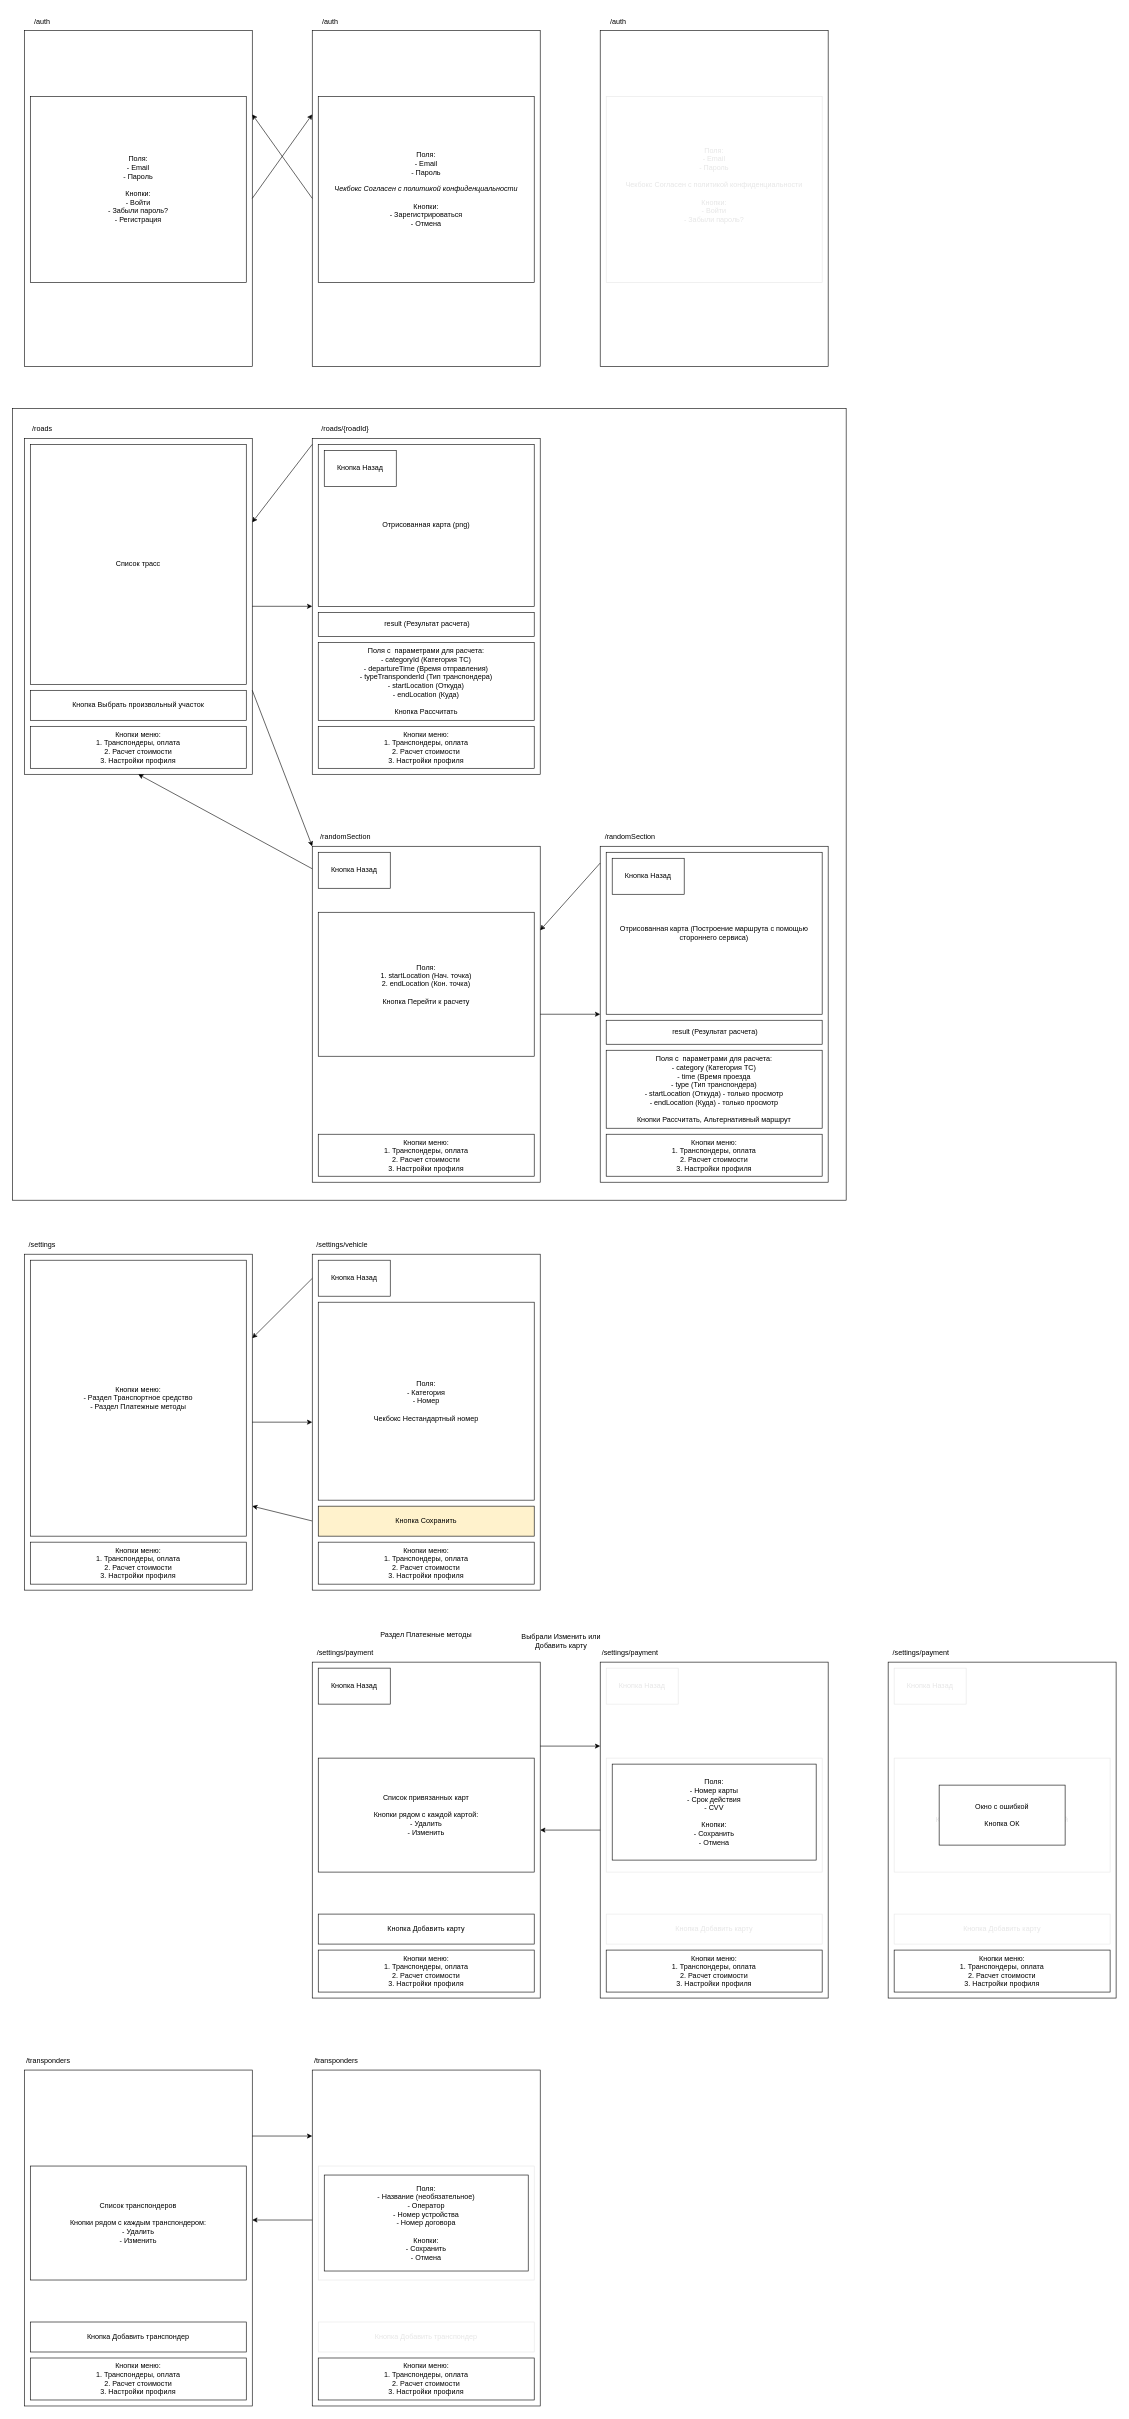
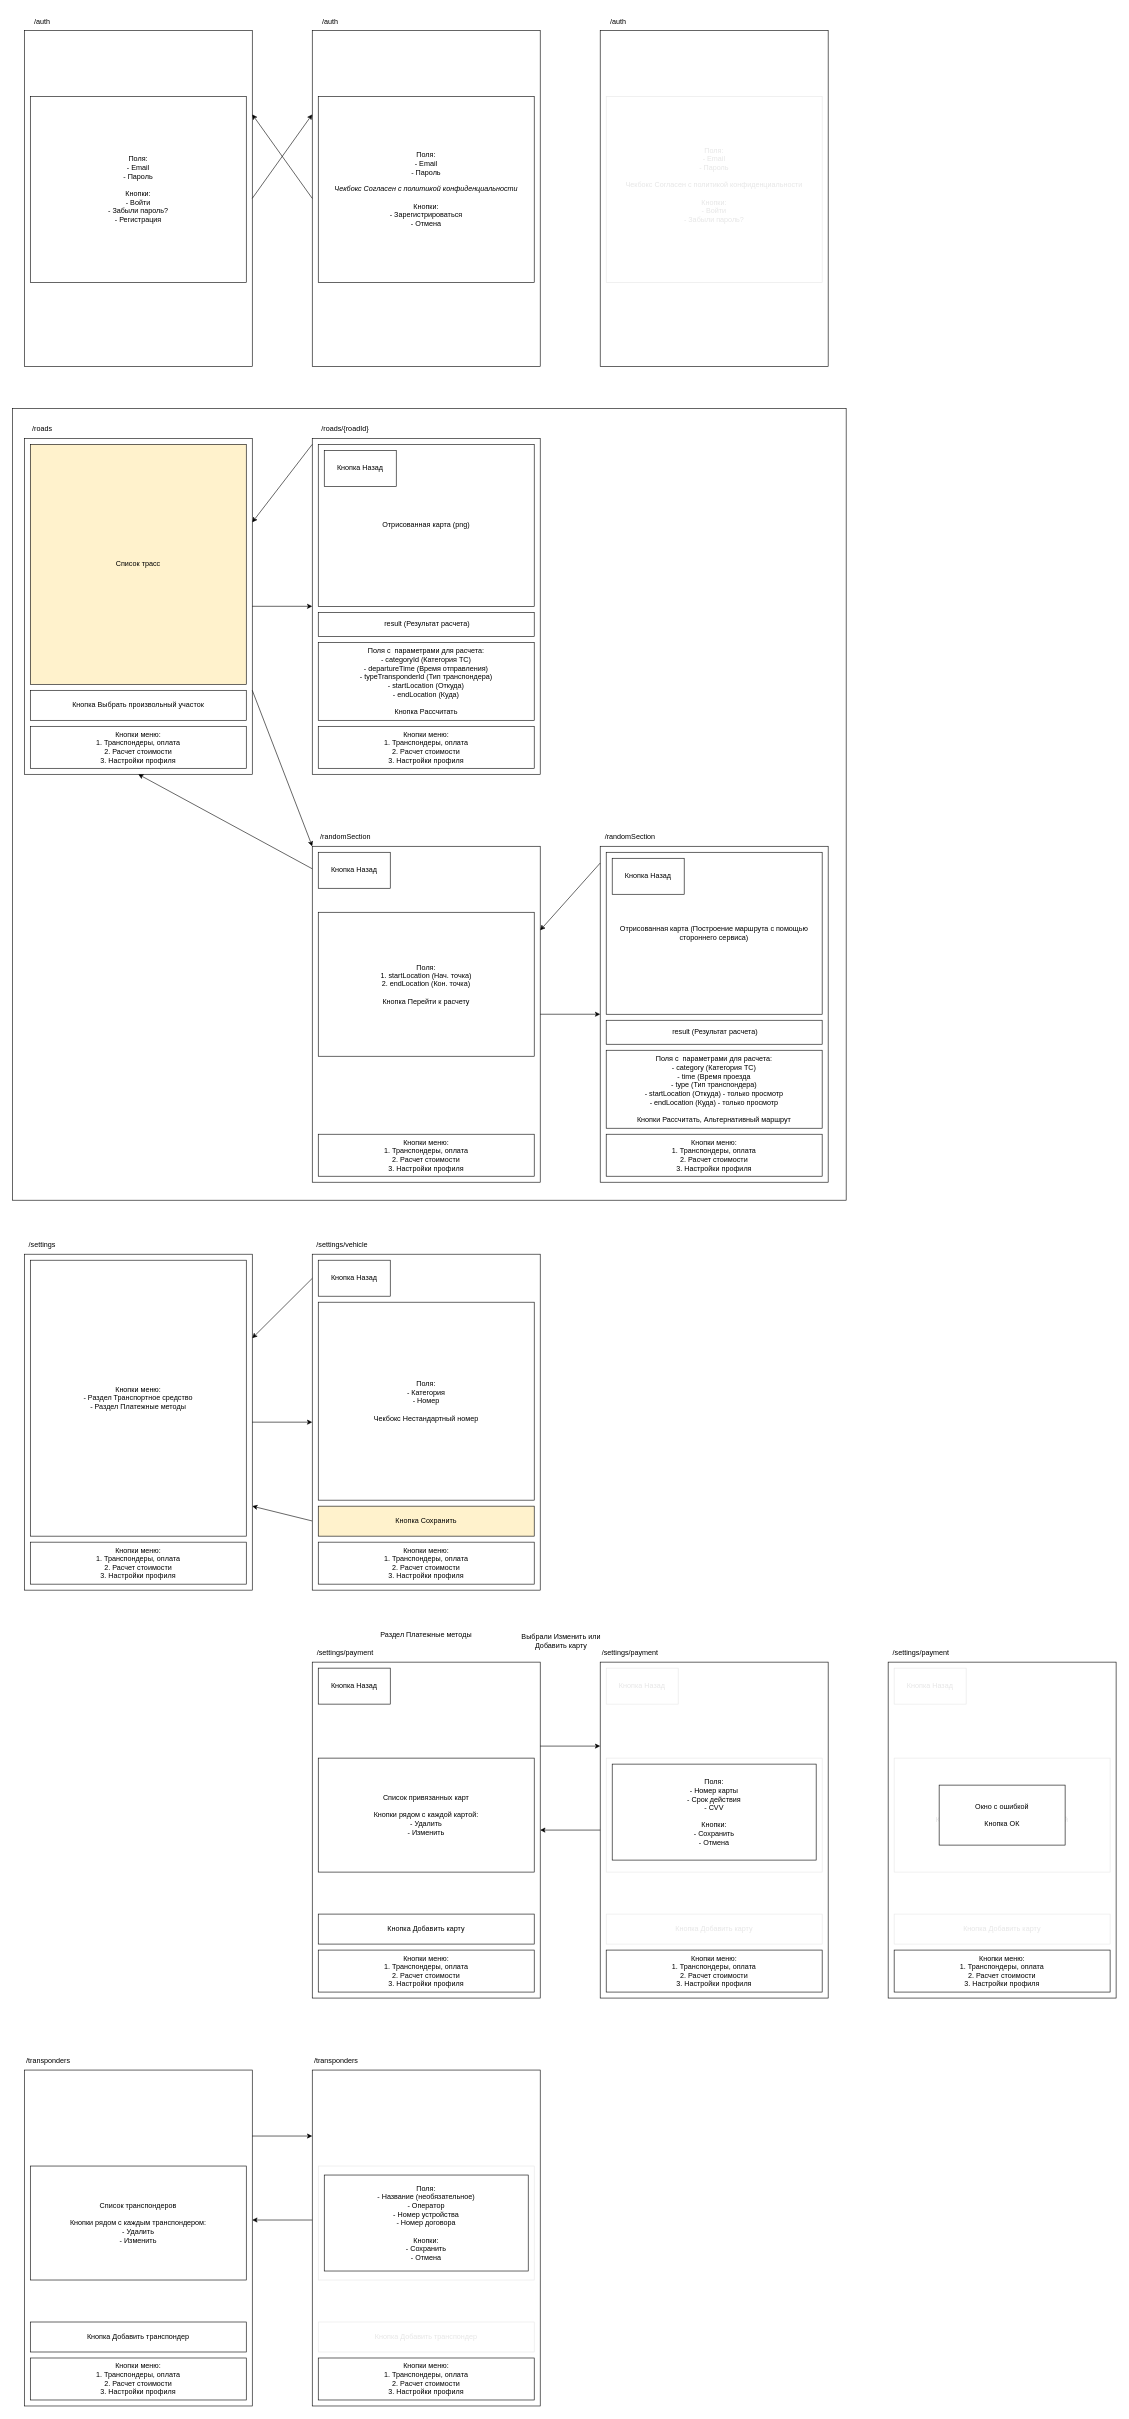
node "Список трасс": fillcolor #ffffff -> #fff2cc
